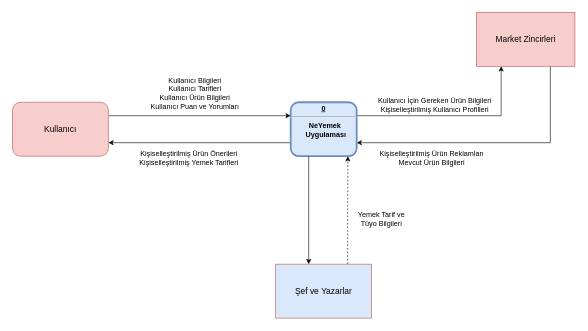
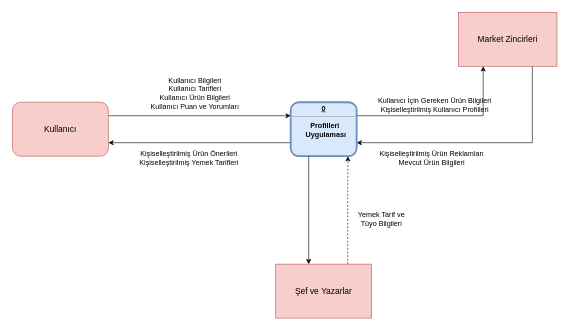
node "Market Zincirleri": moved (526, 39) -> (508, 39)
node "0 NeYemek Uygulaması": label "0 NeYemek Uygulaması" -> "0 Profilleri Uygulaması"
node "Şef ve Yazarlar": fillcolor #dae8fc -> #f8cecc
